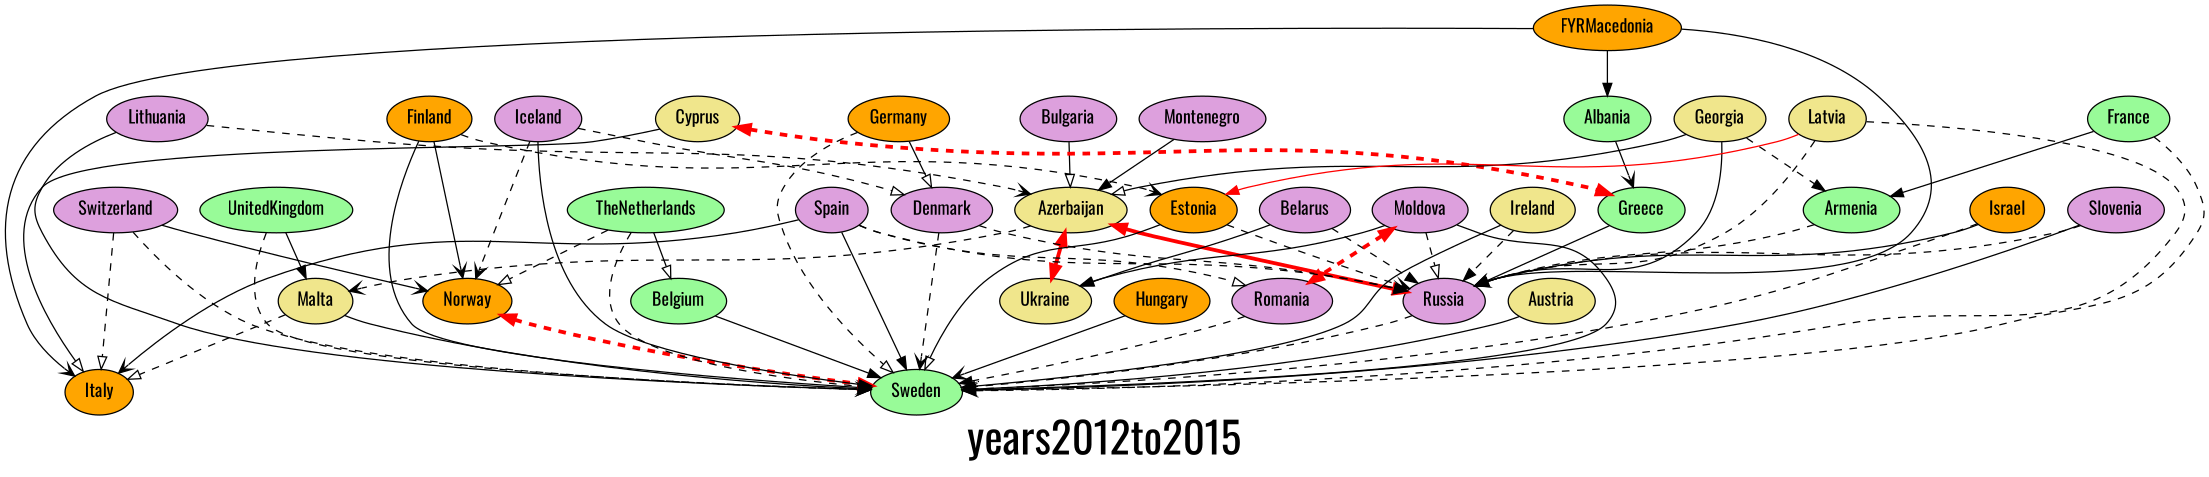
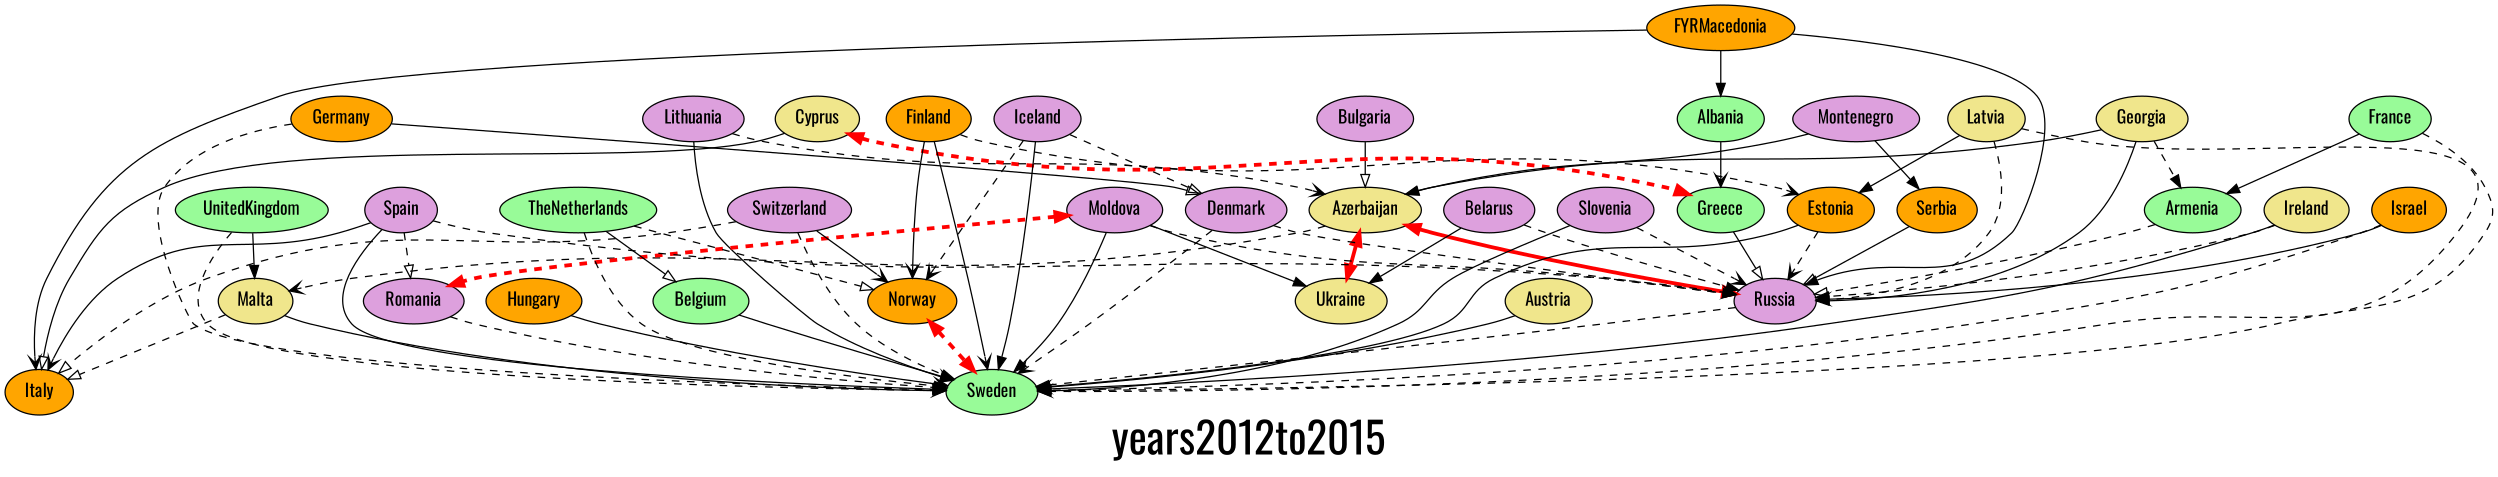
edge "Latvia" -> "Estonia": color red -> black
node "Serbia": added
